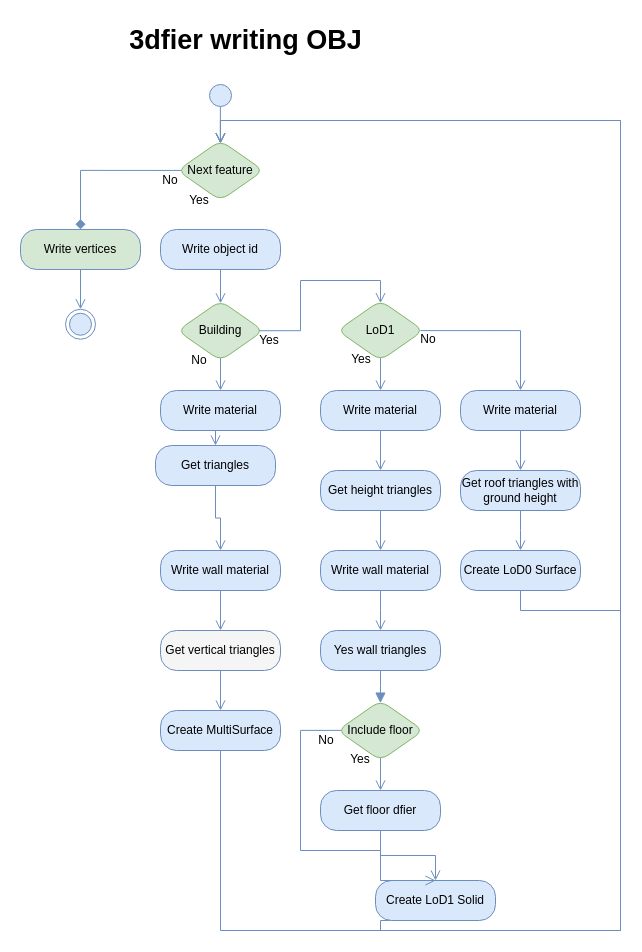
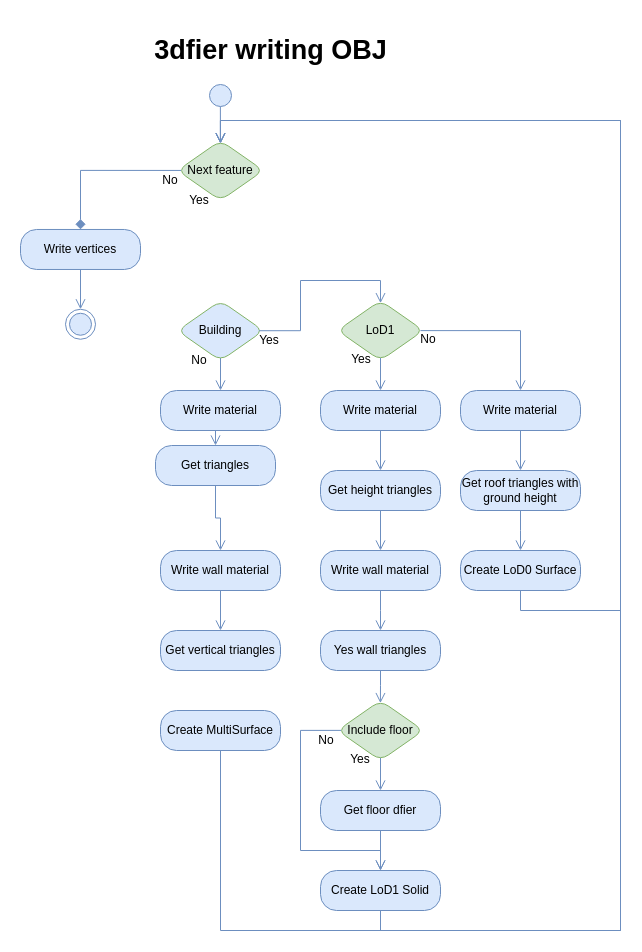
node "3dfier writing OBJ": moved (245, 41) -> (270, 51)
node "Write vertices": fillcolor #d5e8d4 -> #dae8fc
node "Write object id": removed
edge "Write object id" -> "Building": removed
node "Building": fillcolor #d5e8d4 -> #dae8fc
node "Get vertical triangles": fillcolor #f5f5f5 -> #dae8fc
edge "Get vertical triangles" -> "Create MultiSurface": removed
edge "Yes wall triangles" -> "Include floor": arrowhead block -> open
node "Create LoD1 Solid": moved (436, 901) -> (381, 891)
